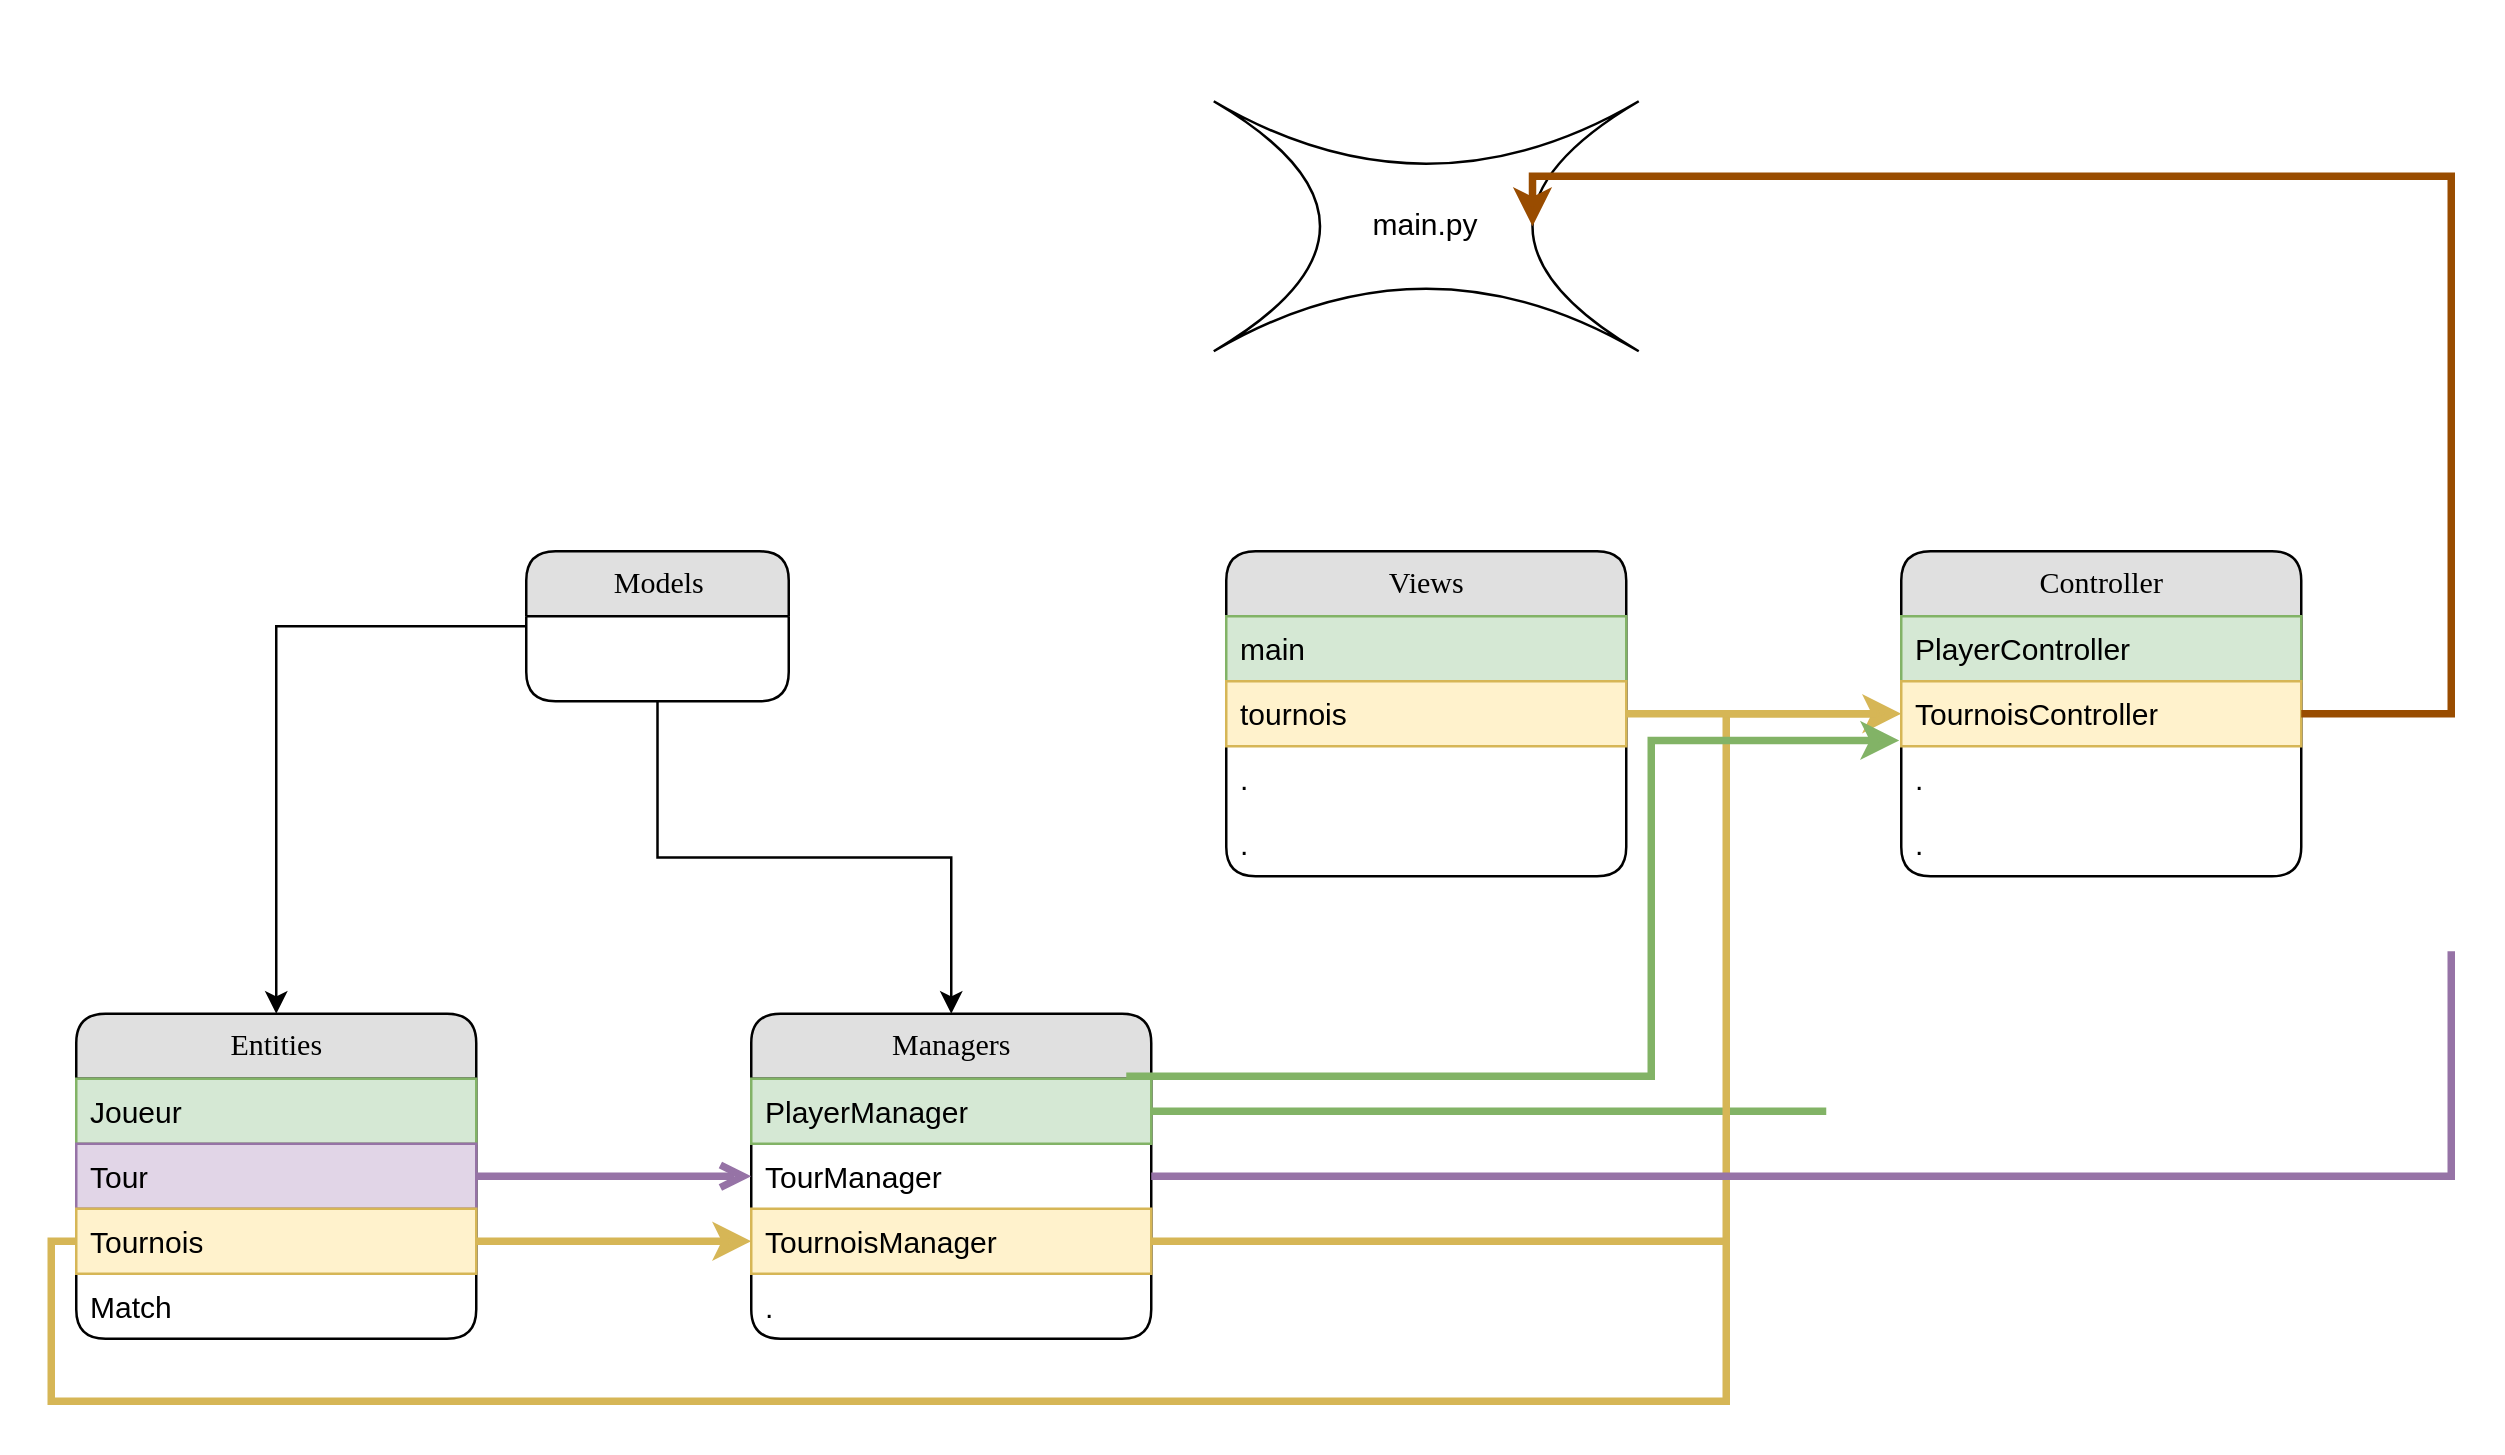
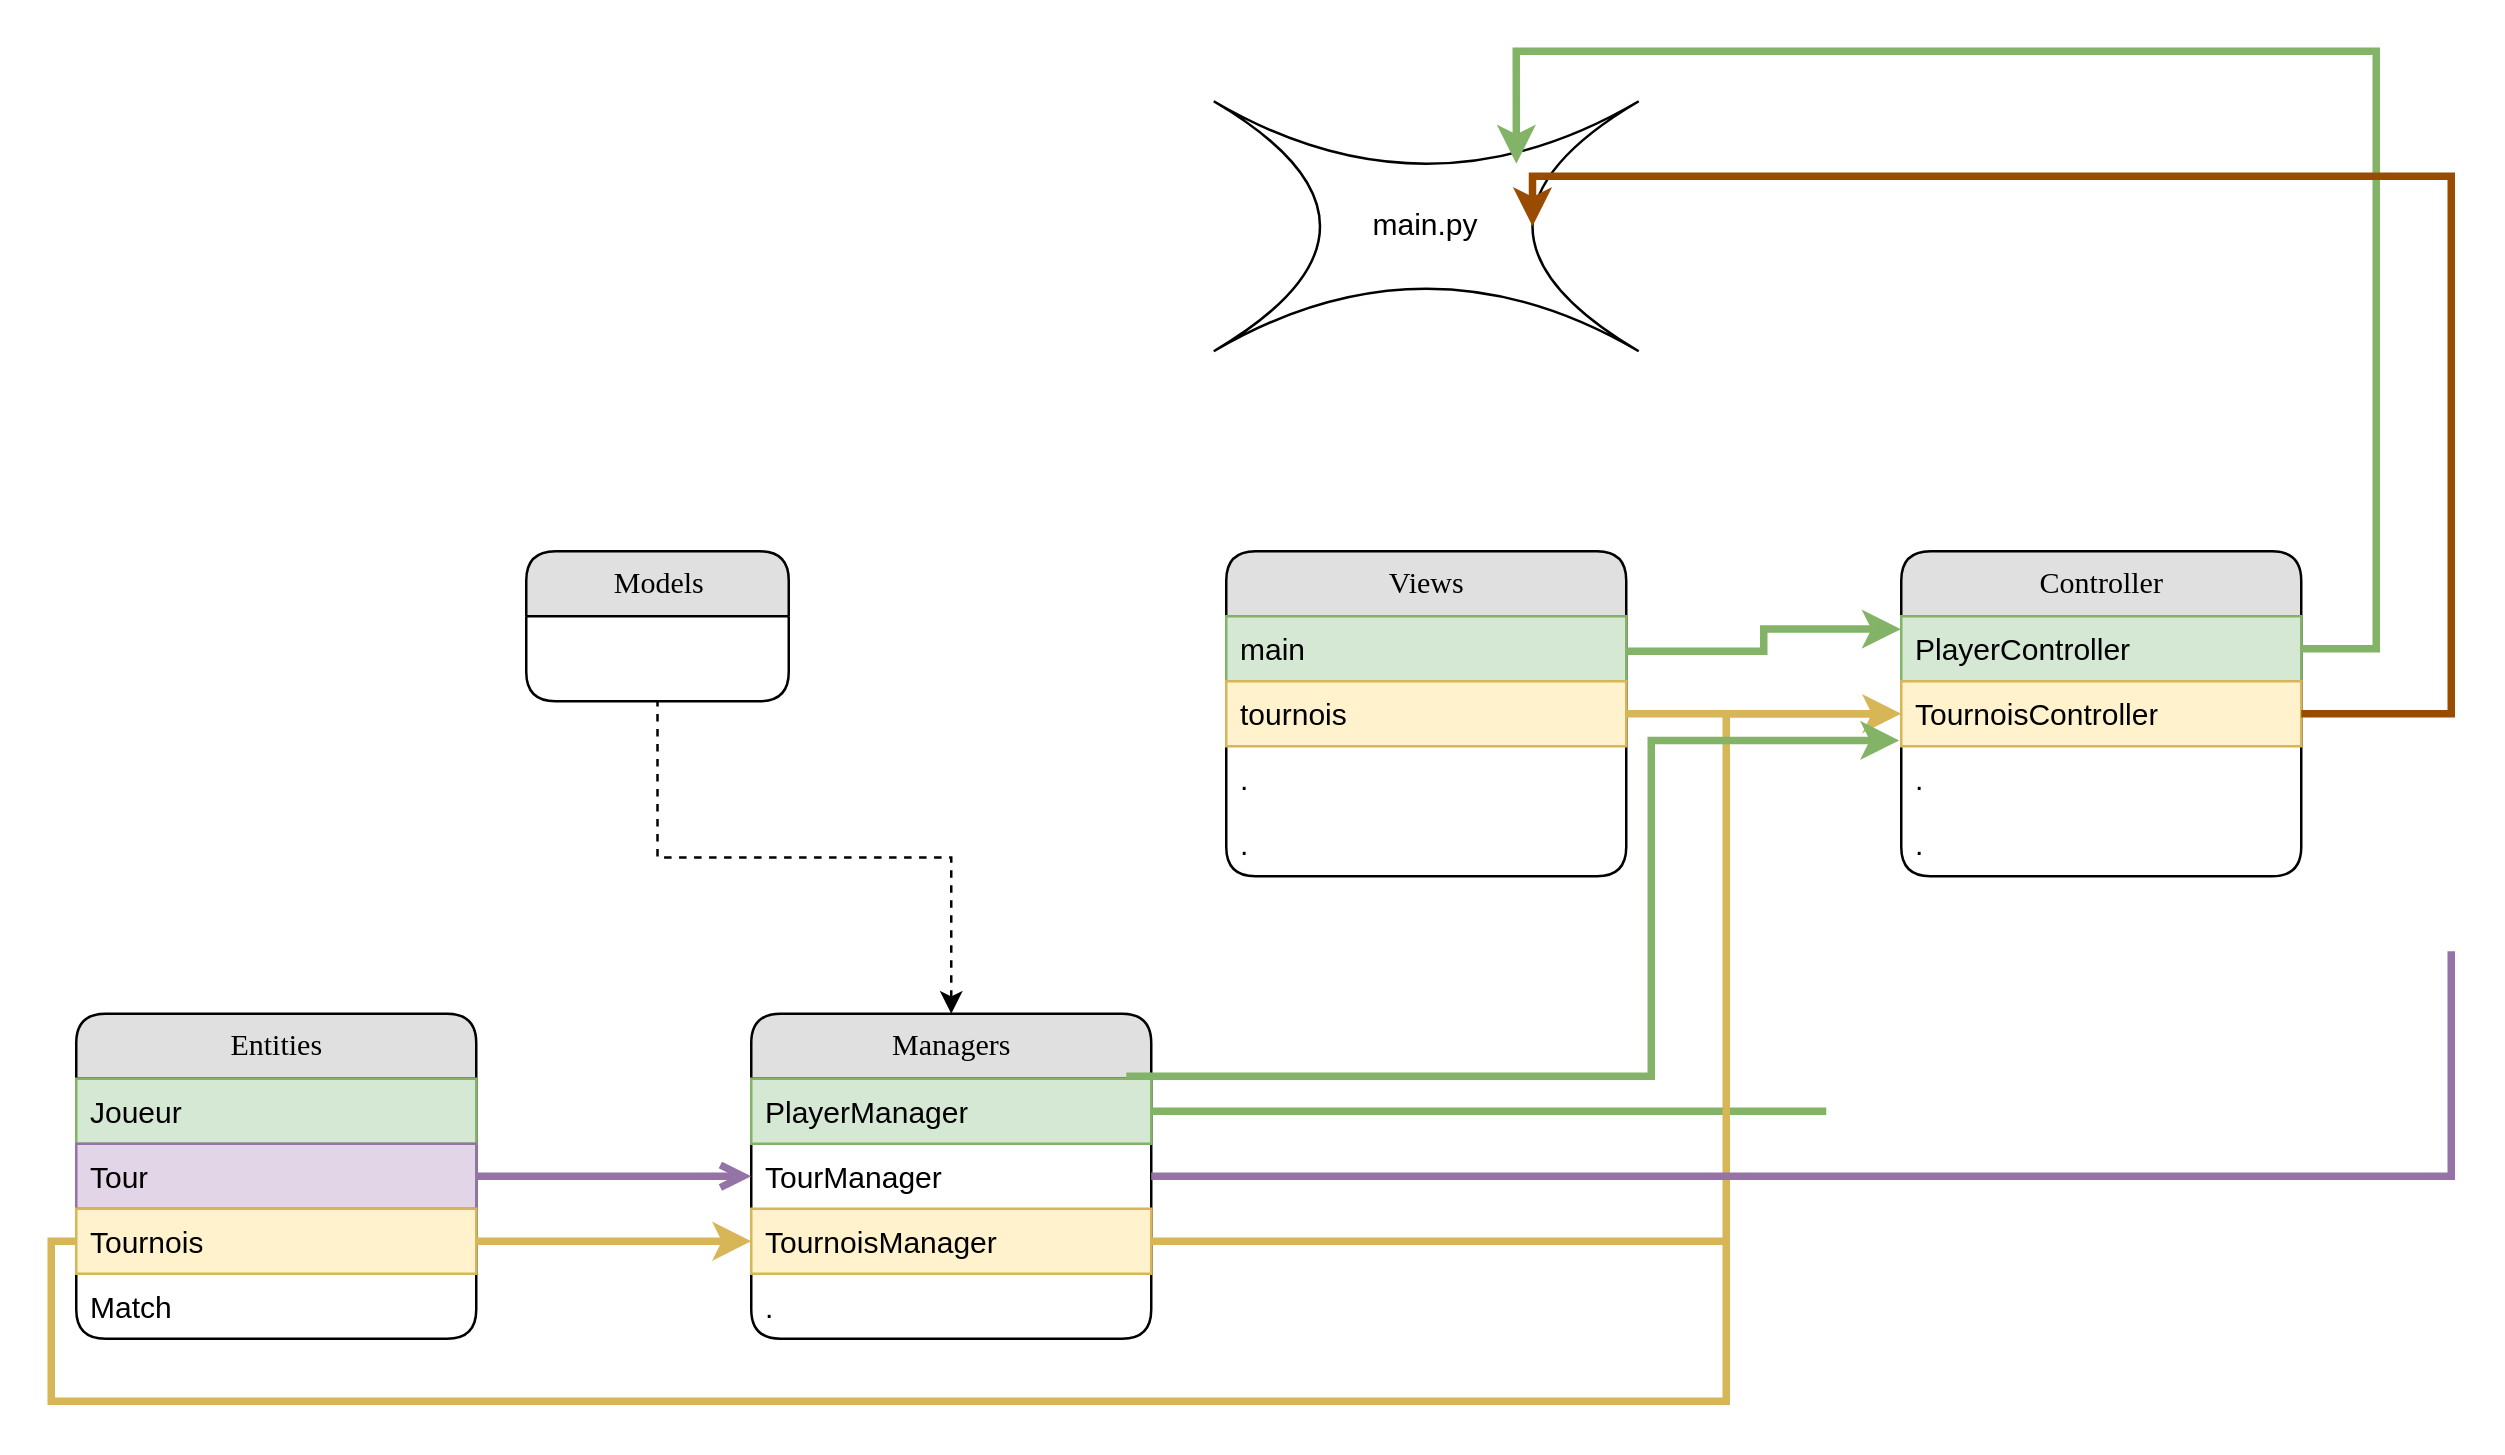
edge "PlayerController" -> "main.py": added
edge "main" -> "PlayerController": added
edge "Models" -> "Entities": removed
edge "Models" -> "Managers": style solid -> dashed
